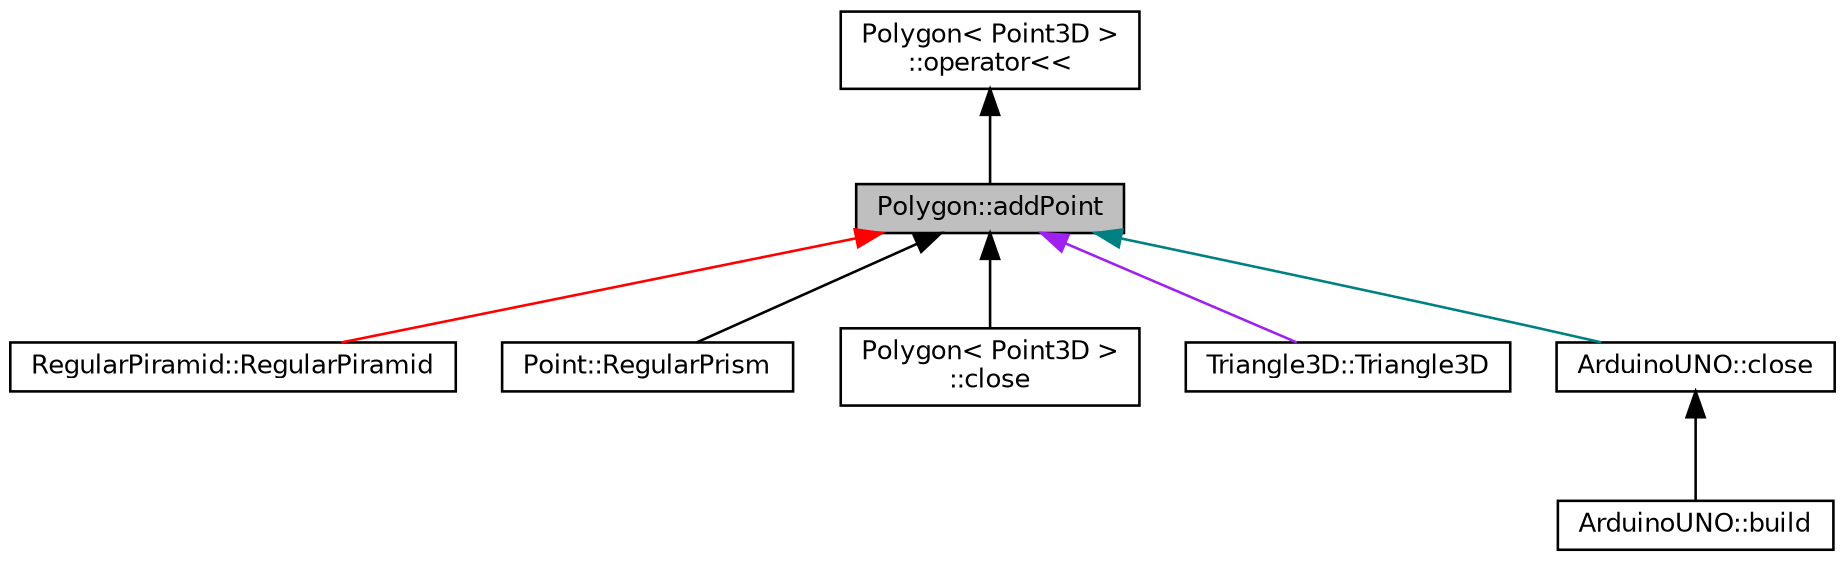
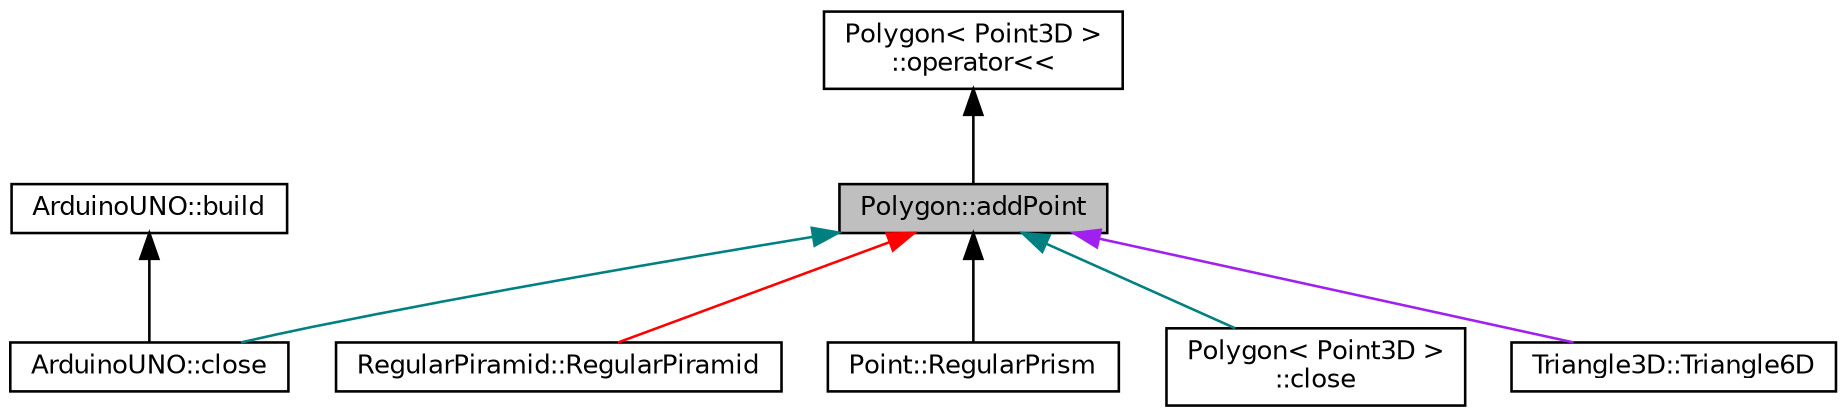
edge "Polygon< Point3D > ::close" -> "Polygon::addPoint": color black -> teal
node "Triangle3D::Triangle3D": label "Triangle3D::Triangle3D" -> "Triangle3D::Triangle6D"
edge "ArduinoUNO::build" -> "ArduinoUNO::close": reversed
